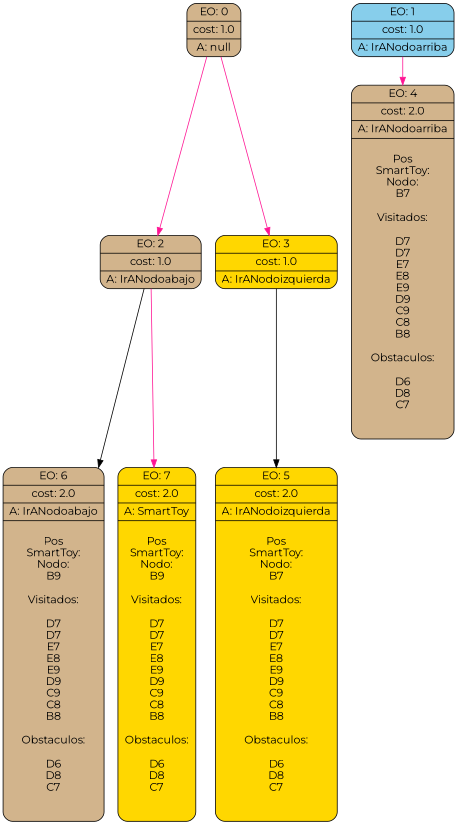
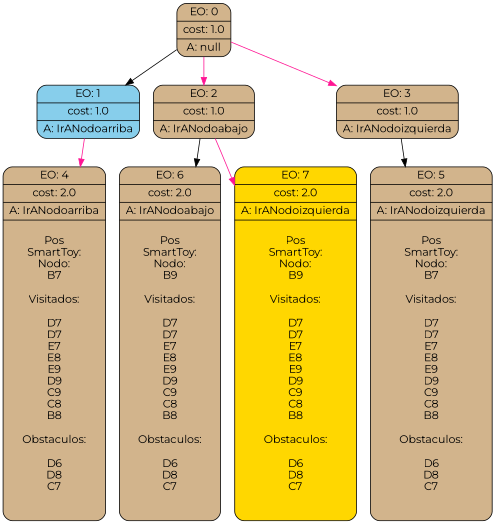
edge "EO: 0" -> "EO: 1": added
node "EO: 3": fillcolor gold -> tan
node "EO: 7": text "A: SmartToy" -> "A: IrANodoizquierda"
node "EO: 5": fillcolor gold -> tan
